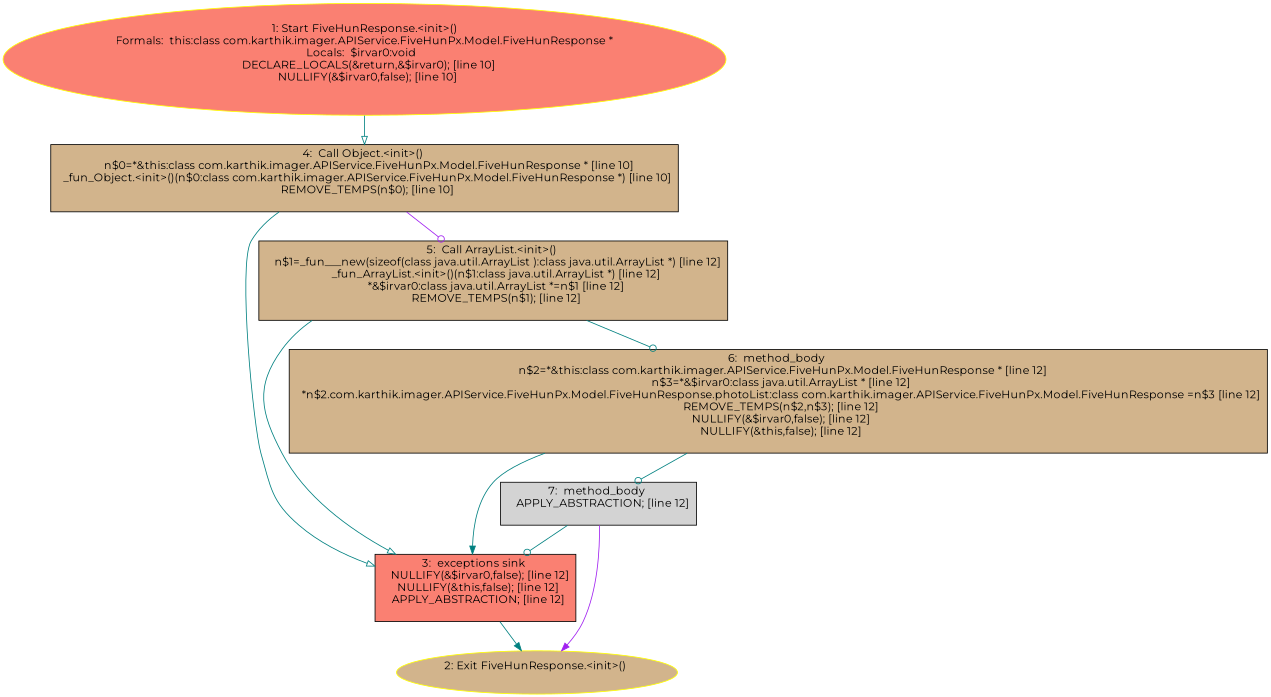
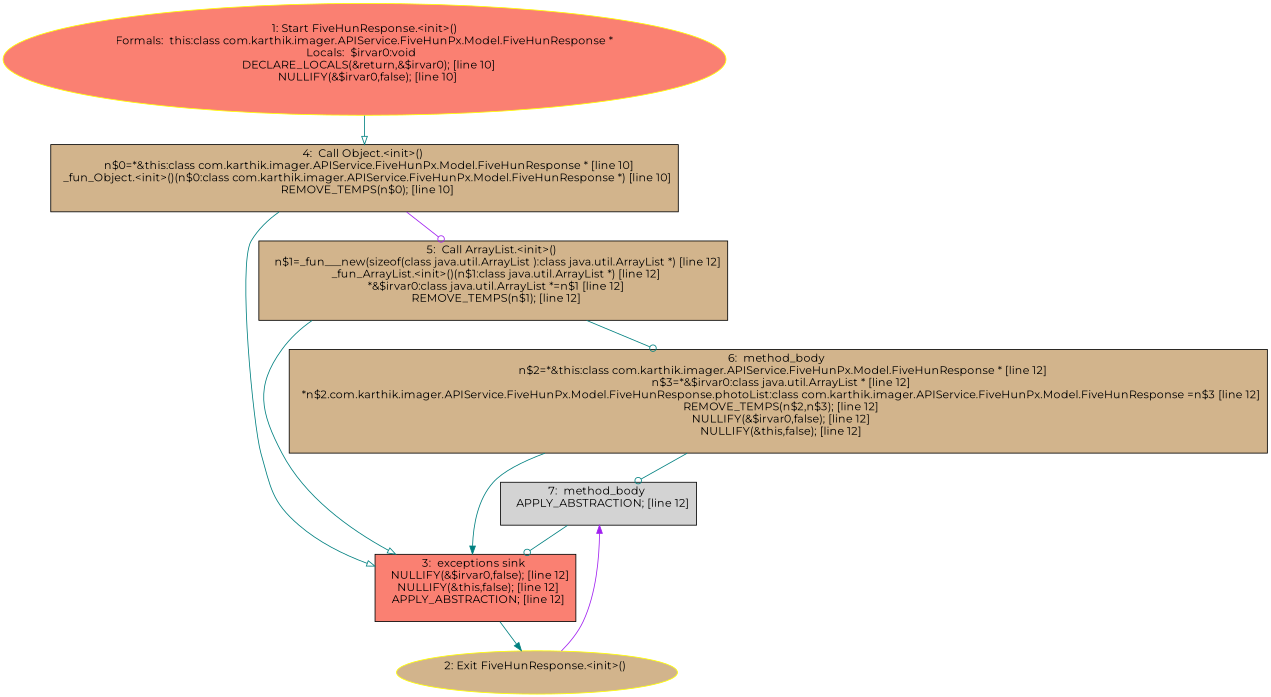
edge "7:  method_body APPLY_ABSTRACTION; [line 12]" -> "2: Exit FiveHunResponse.<init>()": reversed
